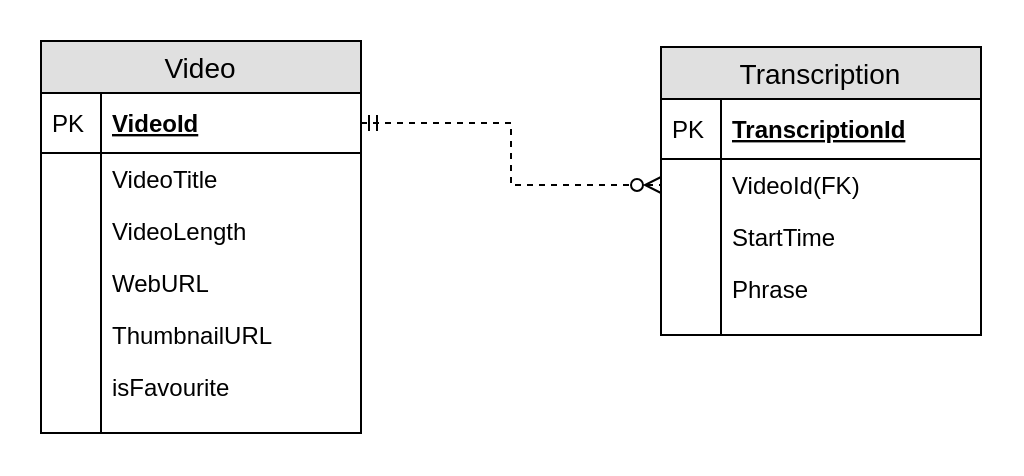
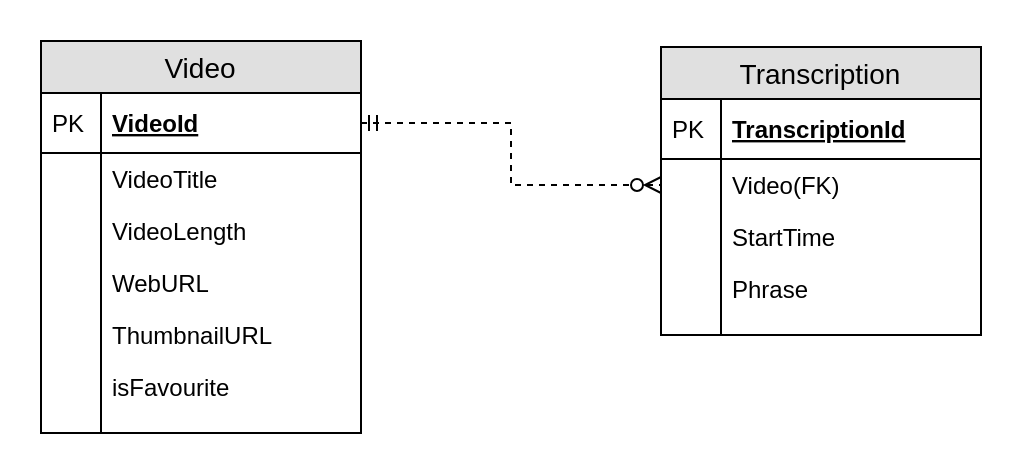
node "VideoId(FK)": label "VideoId(FK)" -> "Video(FK)"
